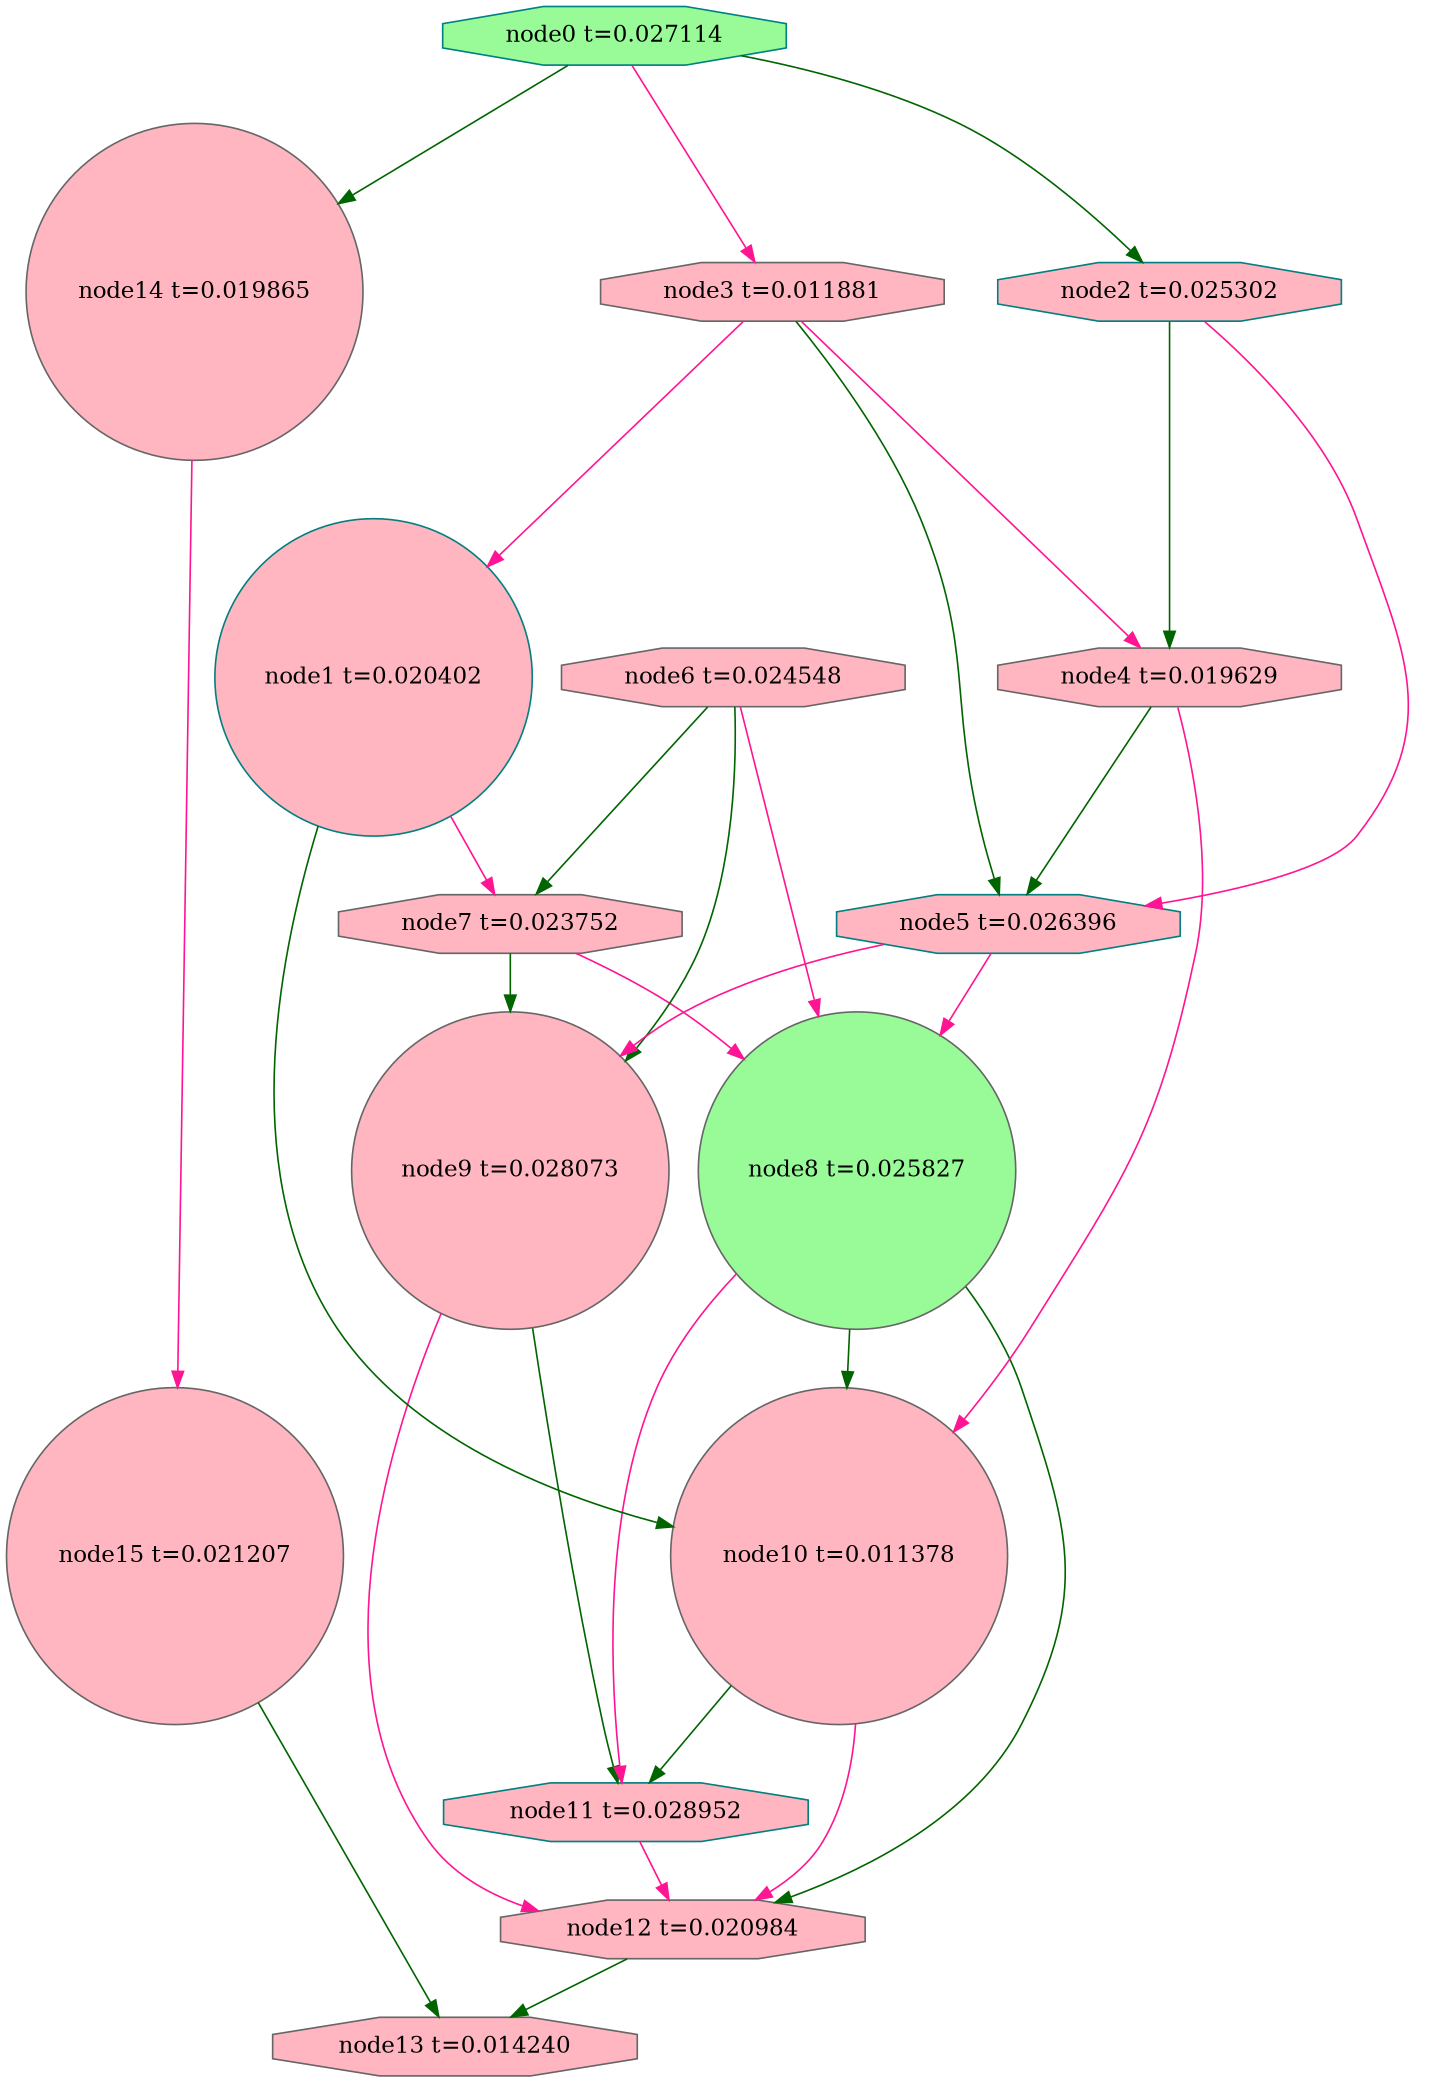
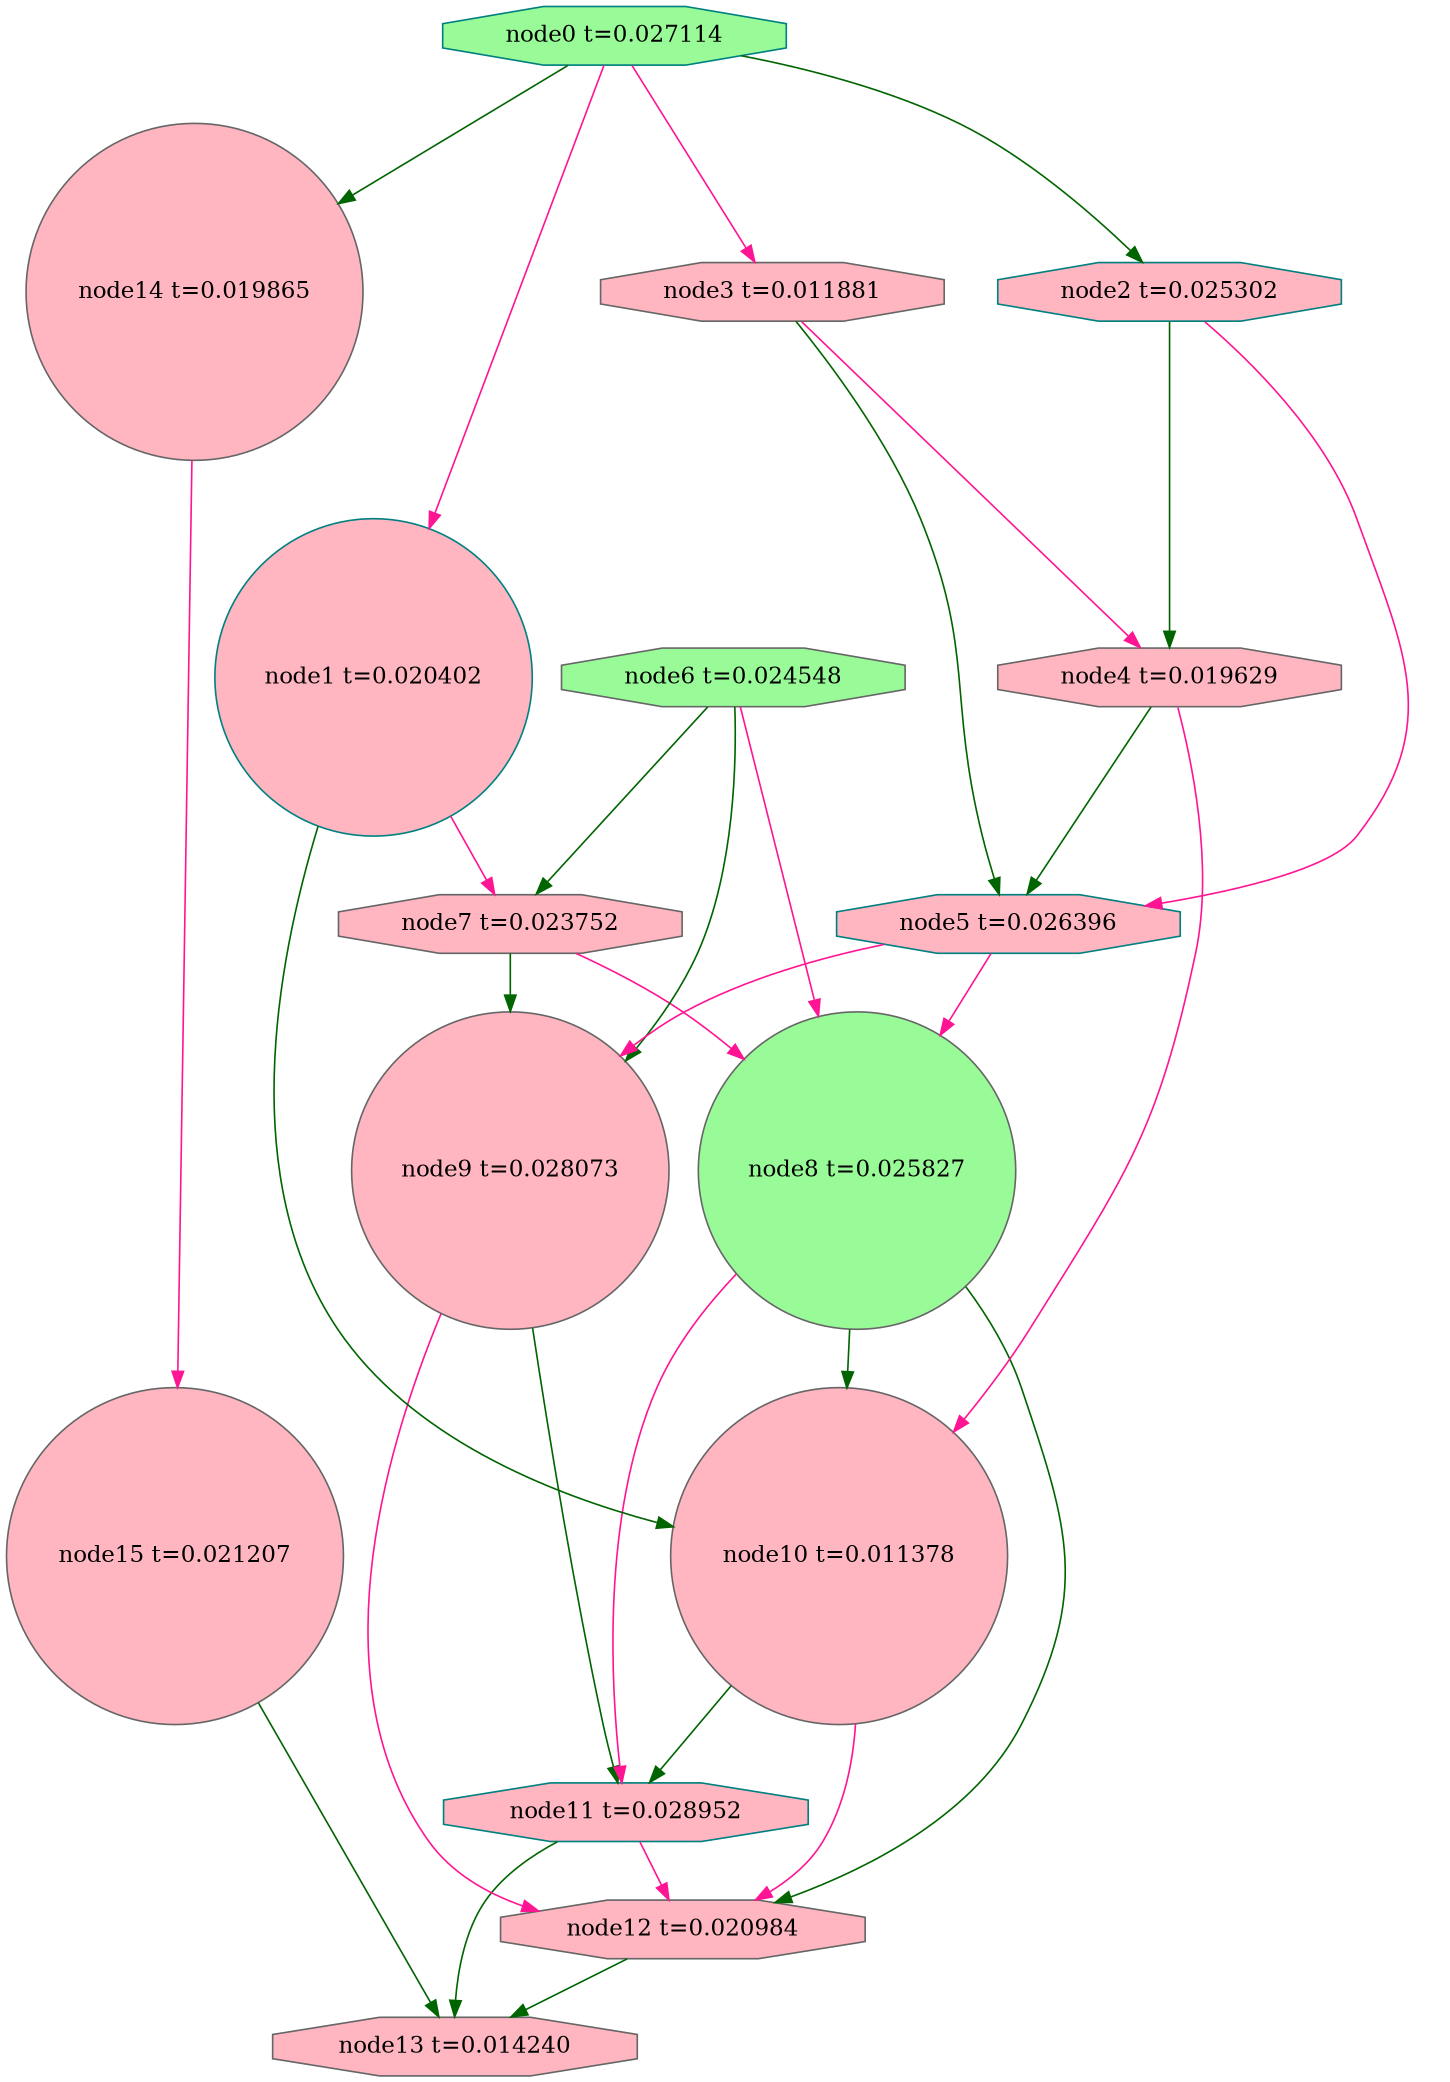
edge "node3 t=0.011881" -> "node1 t=0.020402": now "node0 t=0.027114" -> "node1 t=0.020402"
node "node6 t=0.024548": fillcolor lightpink -> palegreen
edge "node11 t=0.028952" -> "node13 t=0.014240": added
